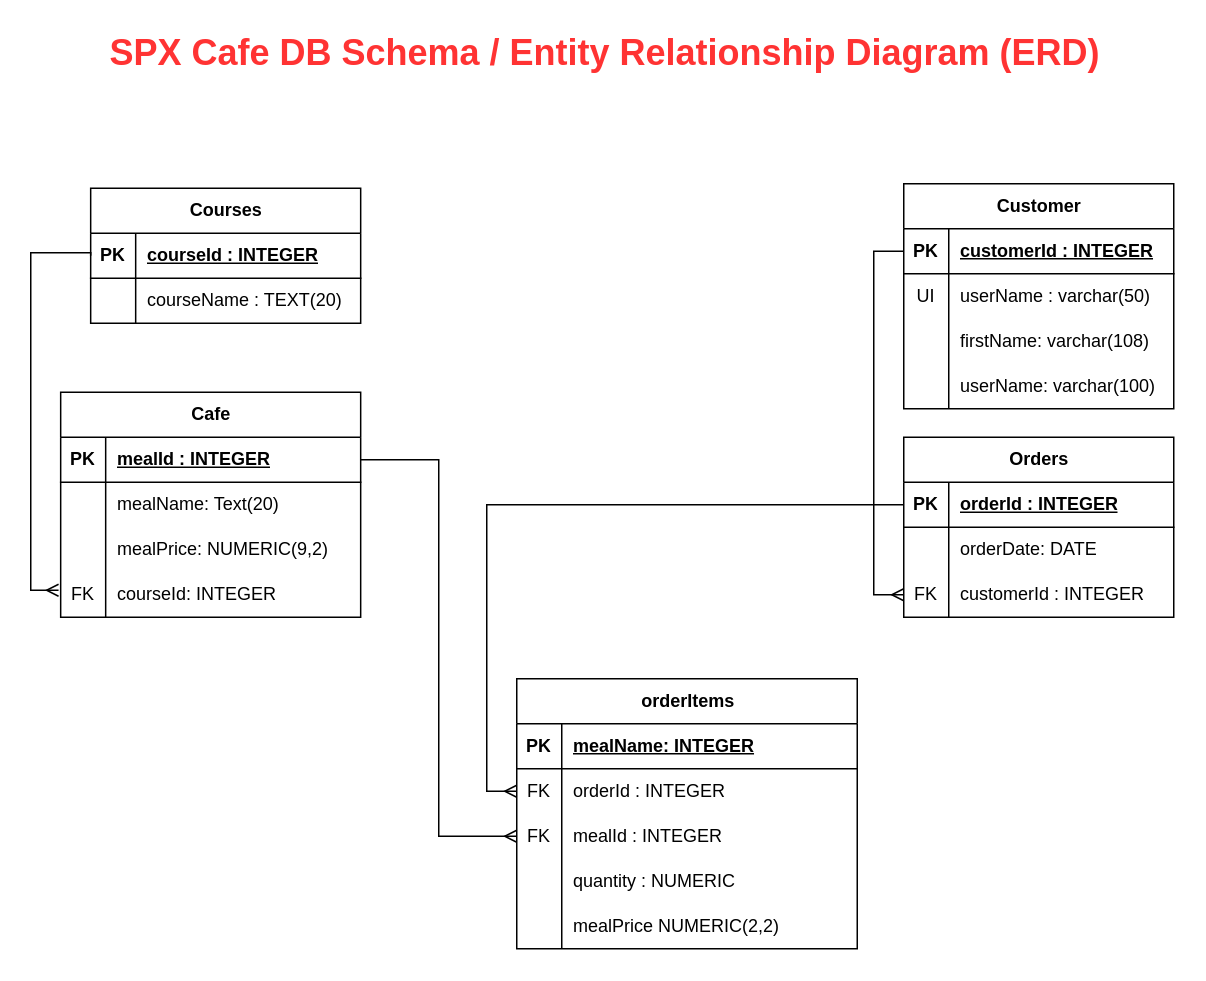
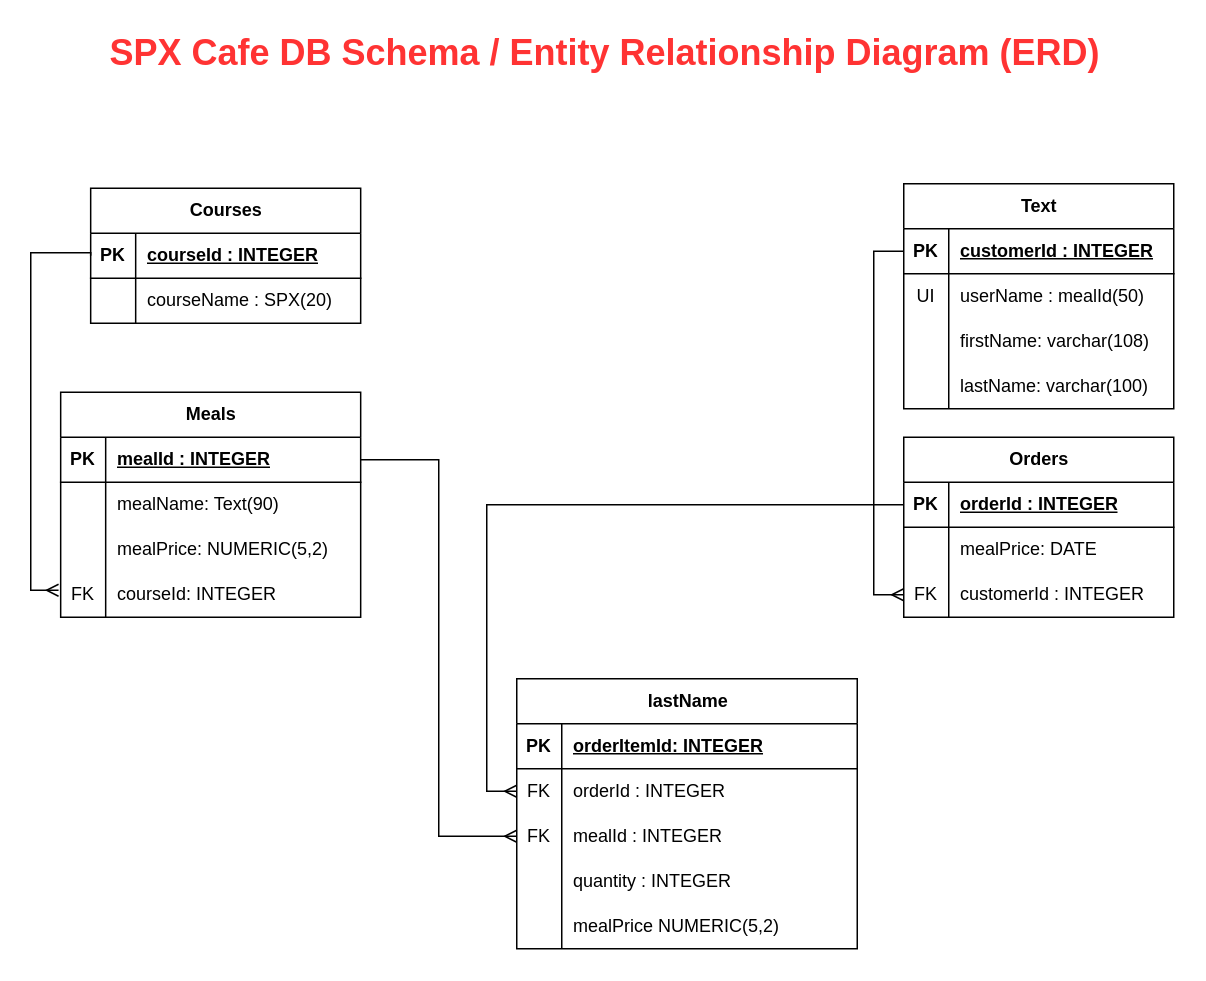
node "Customer": label "Customer" -> "Text"
node "userName : varchar(50)": label "userName : varchar(50)" -> "userName : mealId(50)"
node "courseName : TEXT(20)": label "courseName : TEXT(20)" -> "courseName : SPX(20)"
node "userName: varchar(100)": label "userName: varchar(100)" -> "lastName: varchar(100)"
node "Cafe": label "Cafe" -> "Meals"
node "mealName: Text(20)": label "mealName: Text(20)" -> "mealName: Text(90)"
node "mealPrice: NUMERIC(9,2)": label "mealPrice: NUMERIC(9,2)" -> "mealPrice: NUMERIC(5,2)"
node "orderDate: DATE": label "orderDate: DATE" -> "mealPrice: DATE"
node "orderItems": label "orderItems" -> "lastName"
node "mealName: INTEGER": label "mealName: INTEGER" -> "orderItemId: INTEGER"
node "quantity : NUMERIC": label "quantity : NUMERIC" -> "quantity : INTEGER"
node "mealPrice NUMERIC(2,2)": label "mealPrice NUMERIC(2,2)" -> "mealPrice NUMERIC(5,2)"
